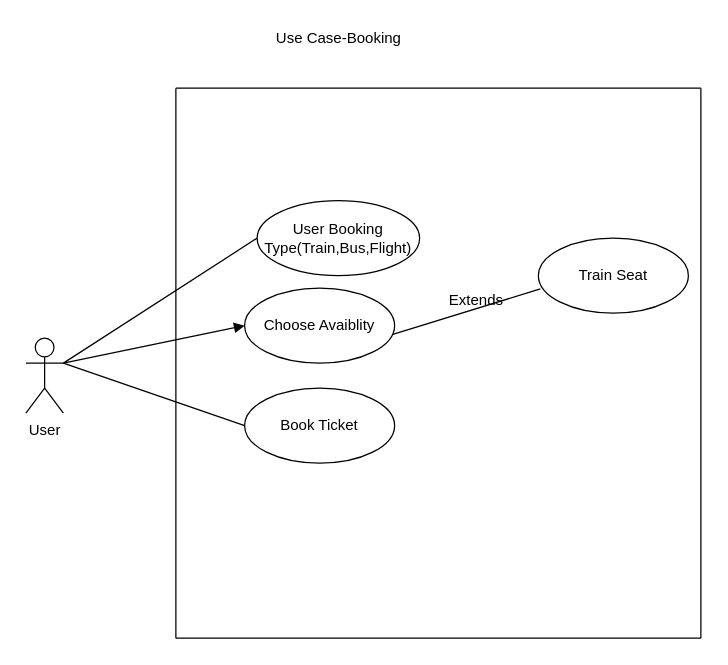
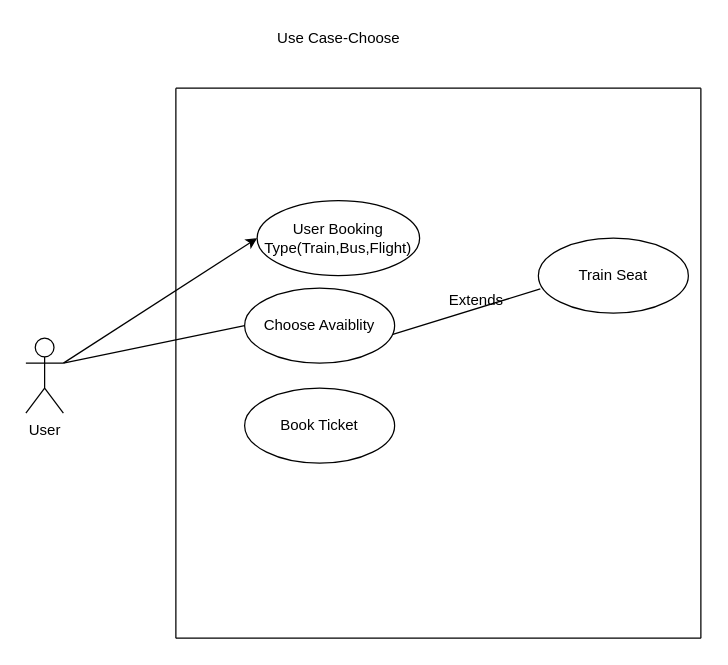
node "Use Case-Booking": label "Use Case-Booking" -> "Use Case-Choose"
edge "User Booking Type(Train,Bus,Flight)" -- "User": arrowhead none -> classic
edge "User" -> "Choose Avaiblity": arrowhead block -> none
edge "User" -- "Book Ticket": removed
